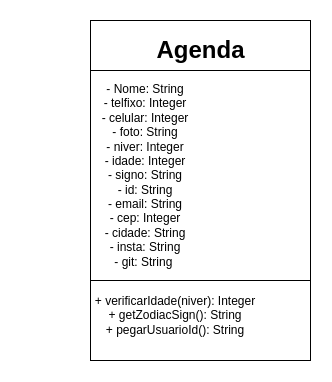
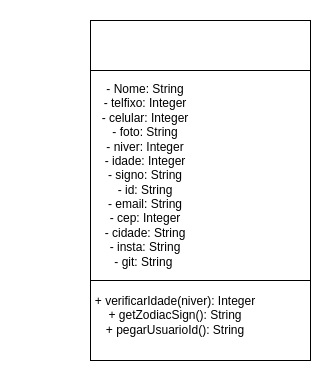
node "Agenda": removed
